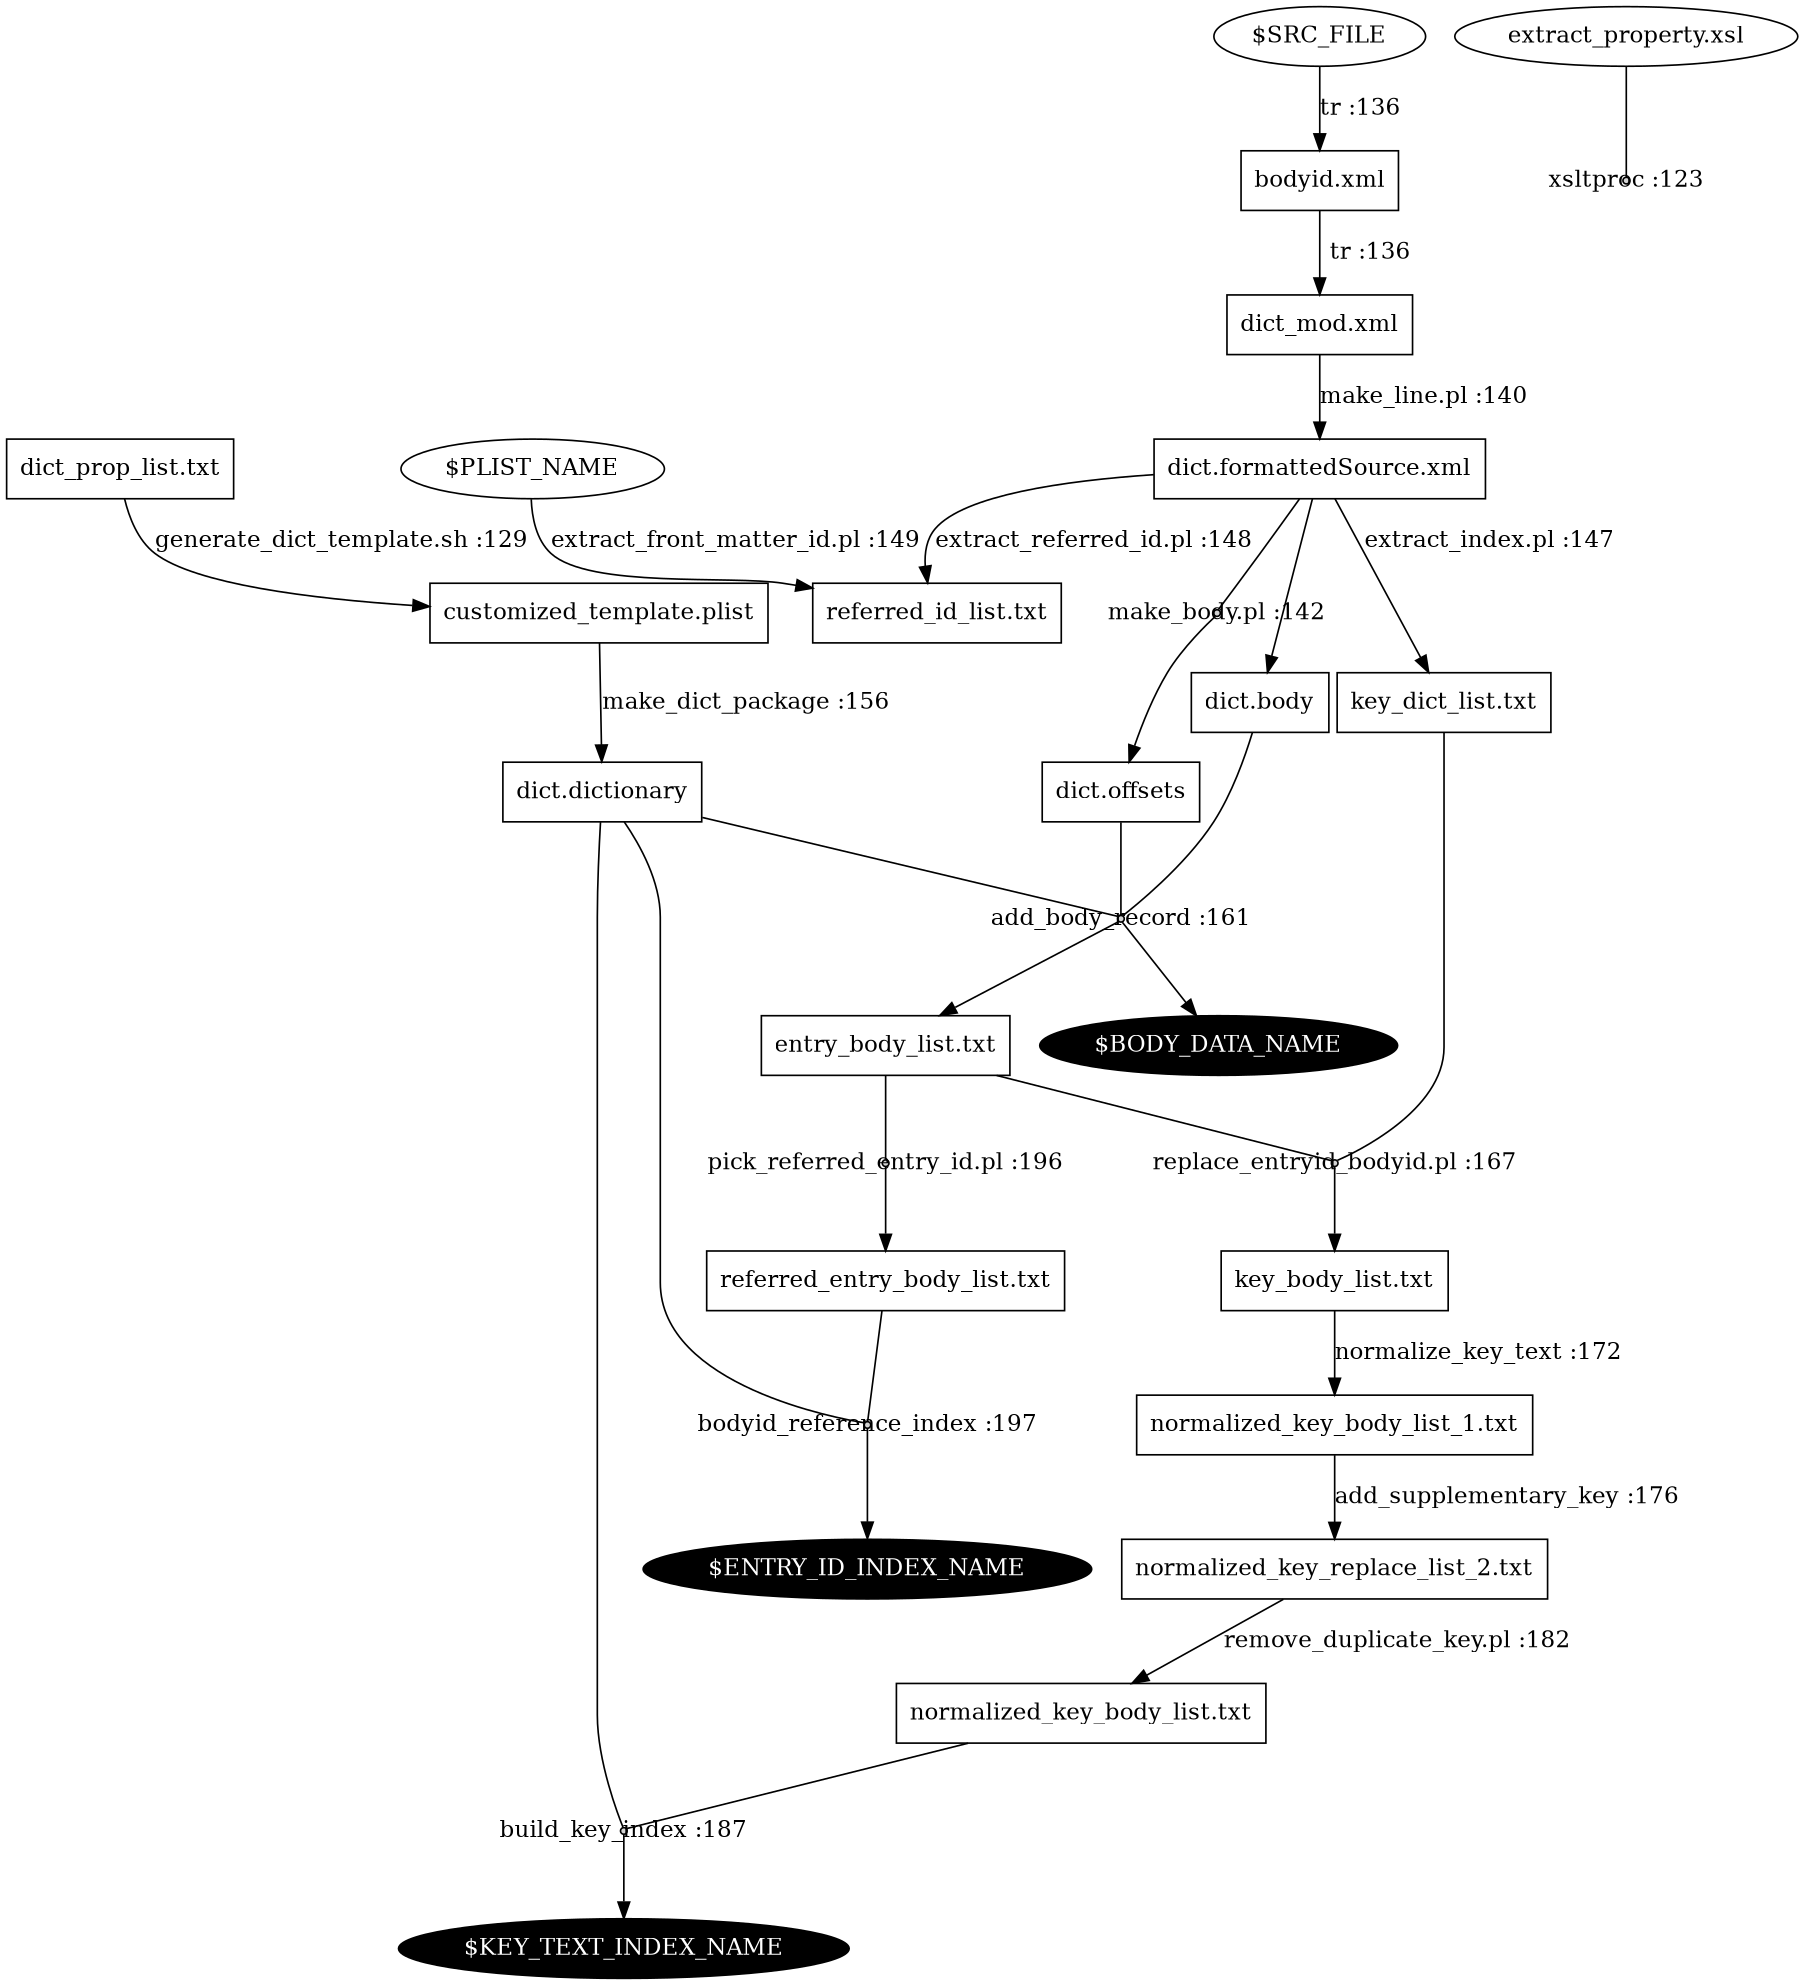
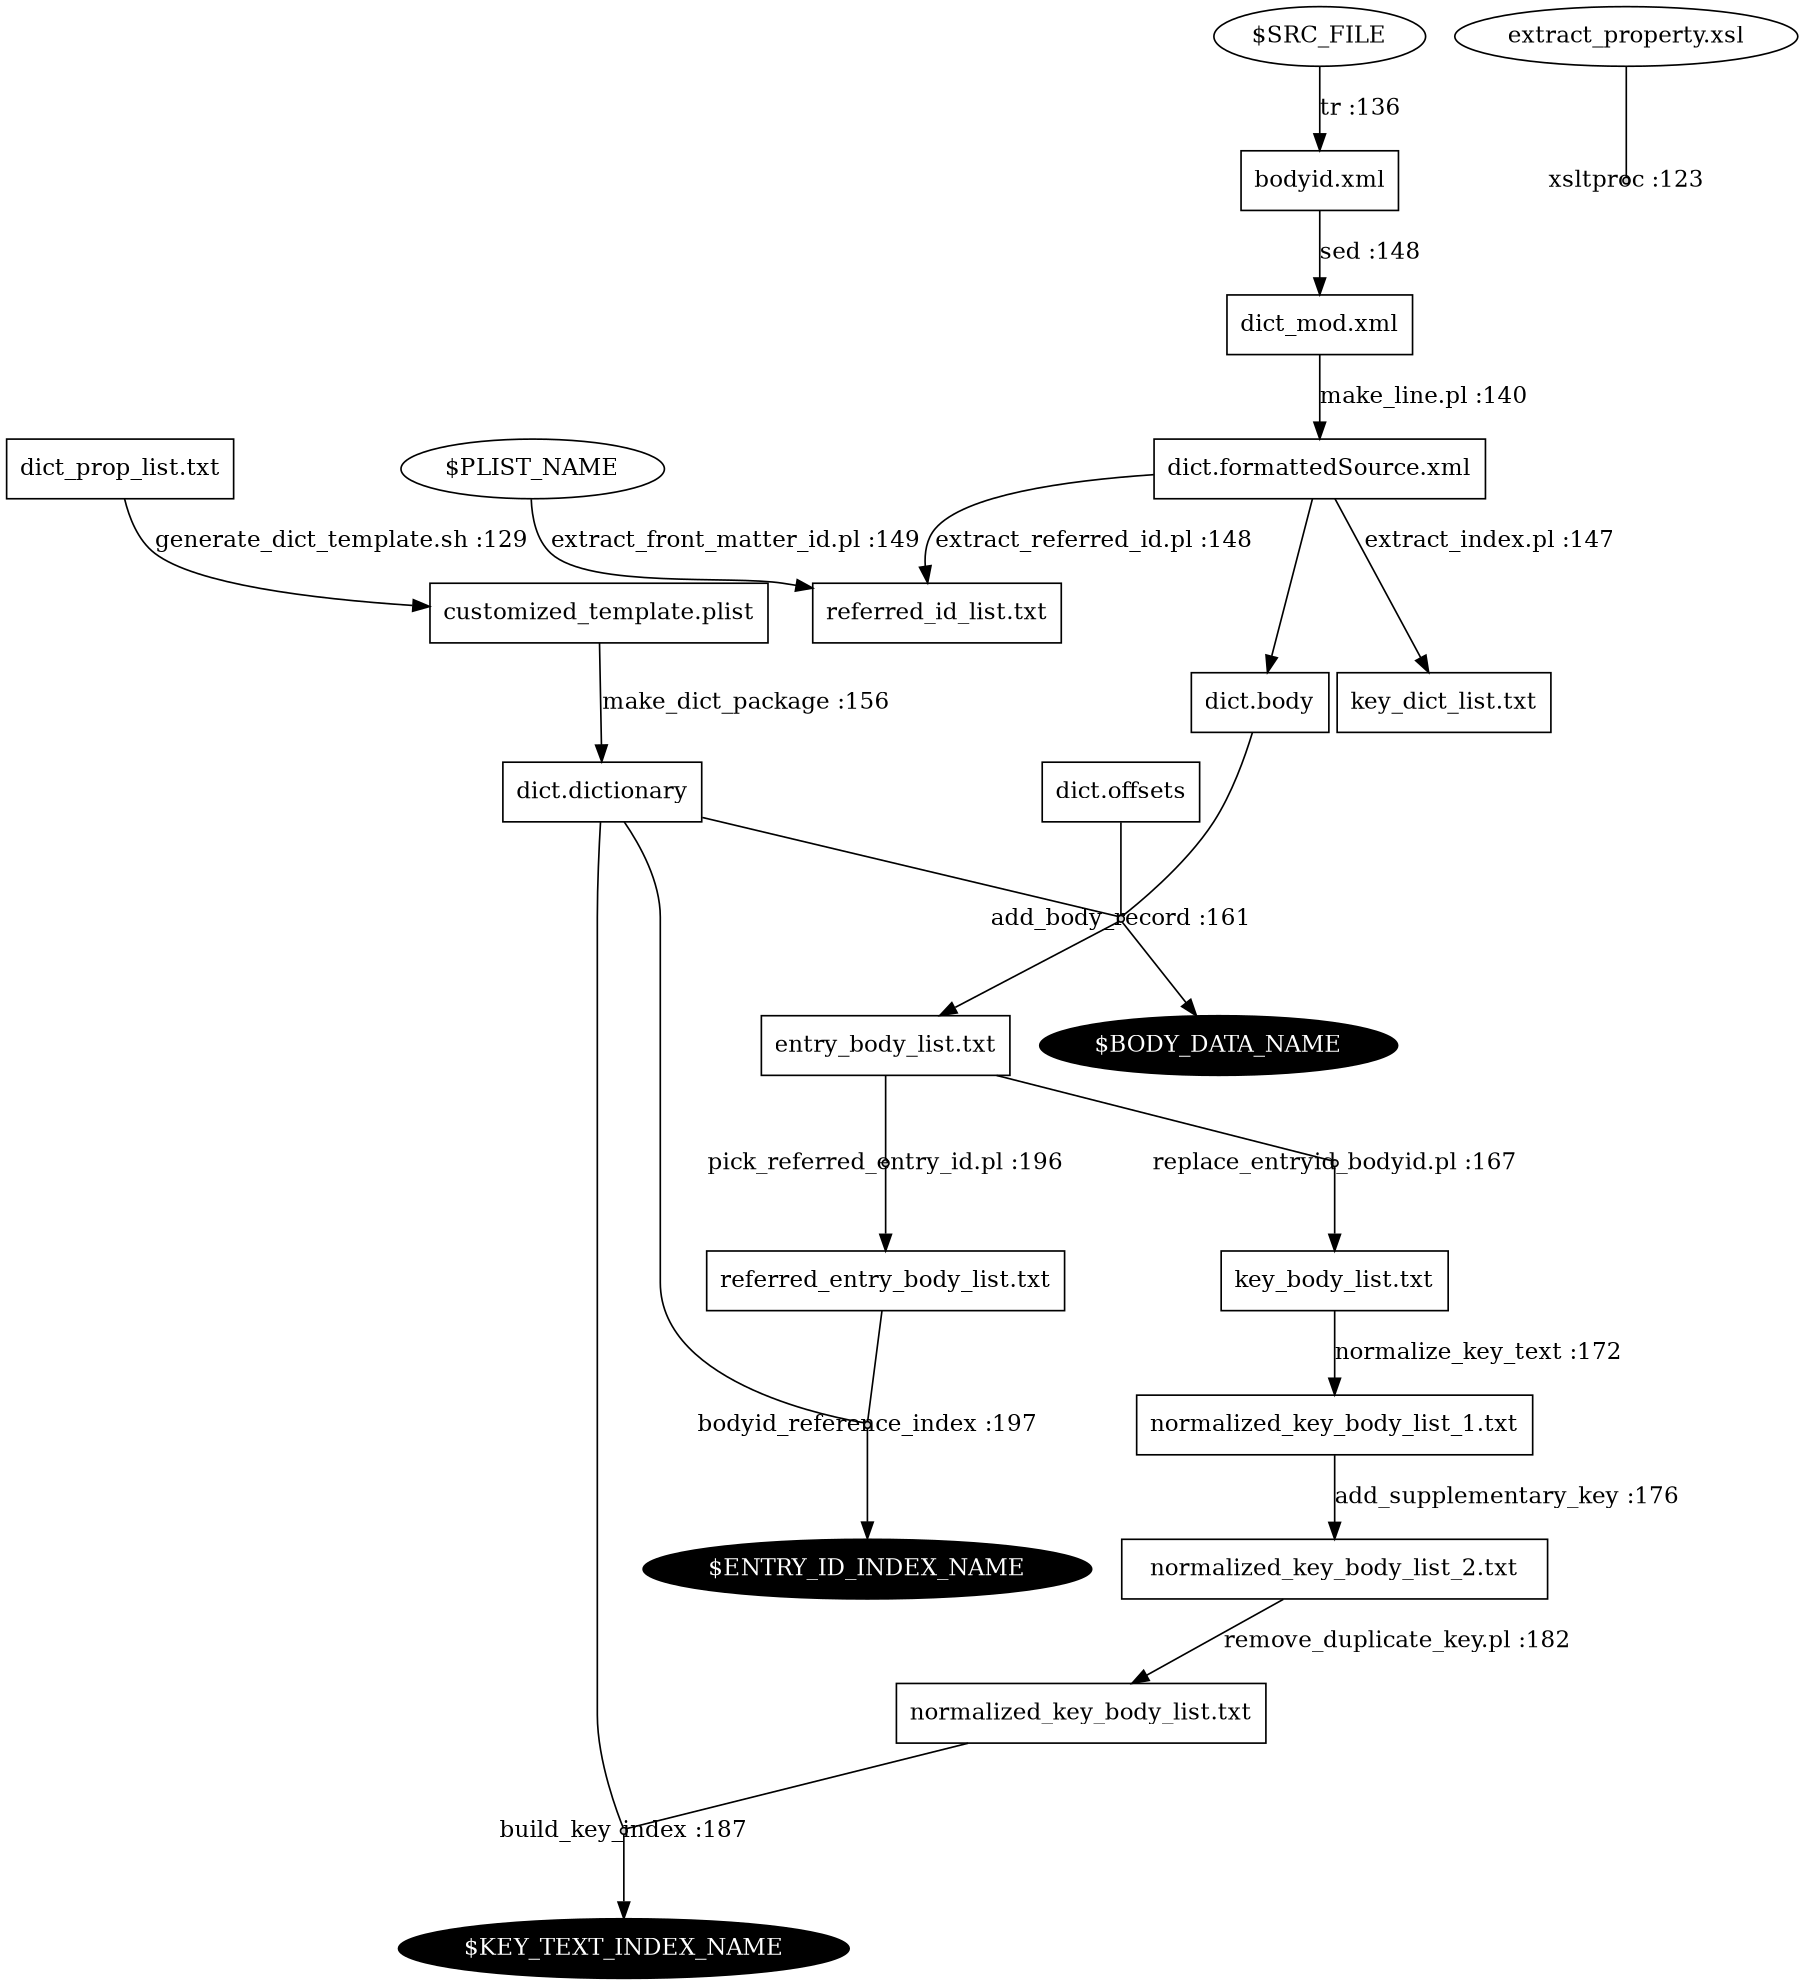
edge "bodyid.xml" -> "dict_mod.xml": label "tr :136" -> "sed :148"
node "make_body.pl :142": removed
edge "key_dict_list.txt" -- "replace_entryid_bodyid.pl :167": removed
node "normalized_key_replace_list_2.txt": label "normalized_key_replace_list_2.txt" -> "normalized_key_body_list_2.txt"
